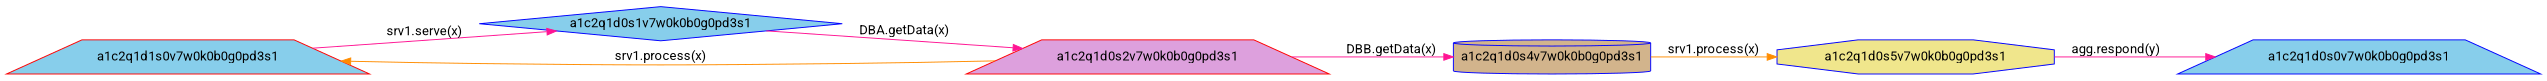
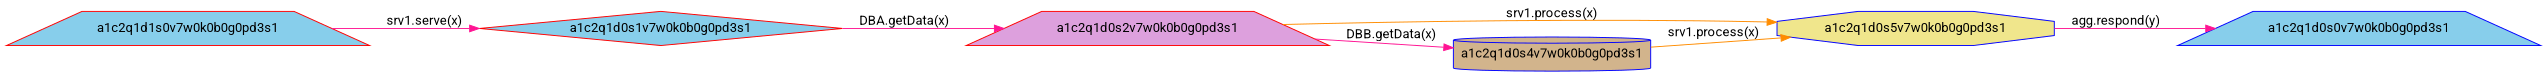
node "a1c2q1d0s1v7w0k0b0g0pd3s1": color blue -> red
edge "a1c2q1d0s2v7w0k0b0g0pd3s1" -> "a1c2q1d1s0v7w0k0b0g0pd3s1": now "a1c2q1d0s2v7w0k0b0g0pd3s1" -> "a1c2q1d0s5v7w0k0b0g0pd3s1"
